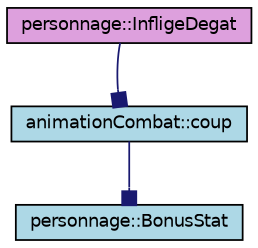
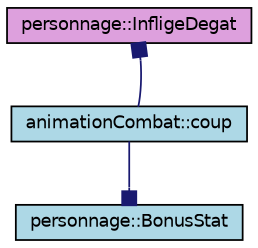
edge "personnage::InfligeDegat" -> "animationCombat::coup": reversed
